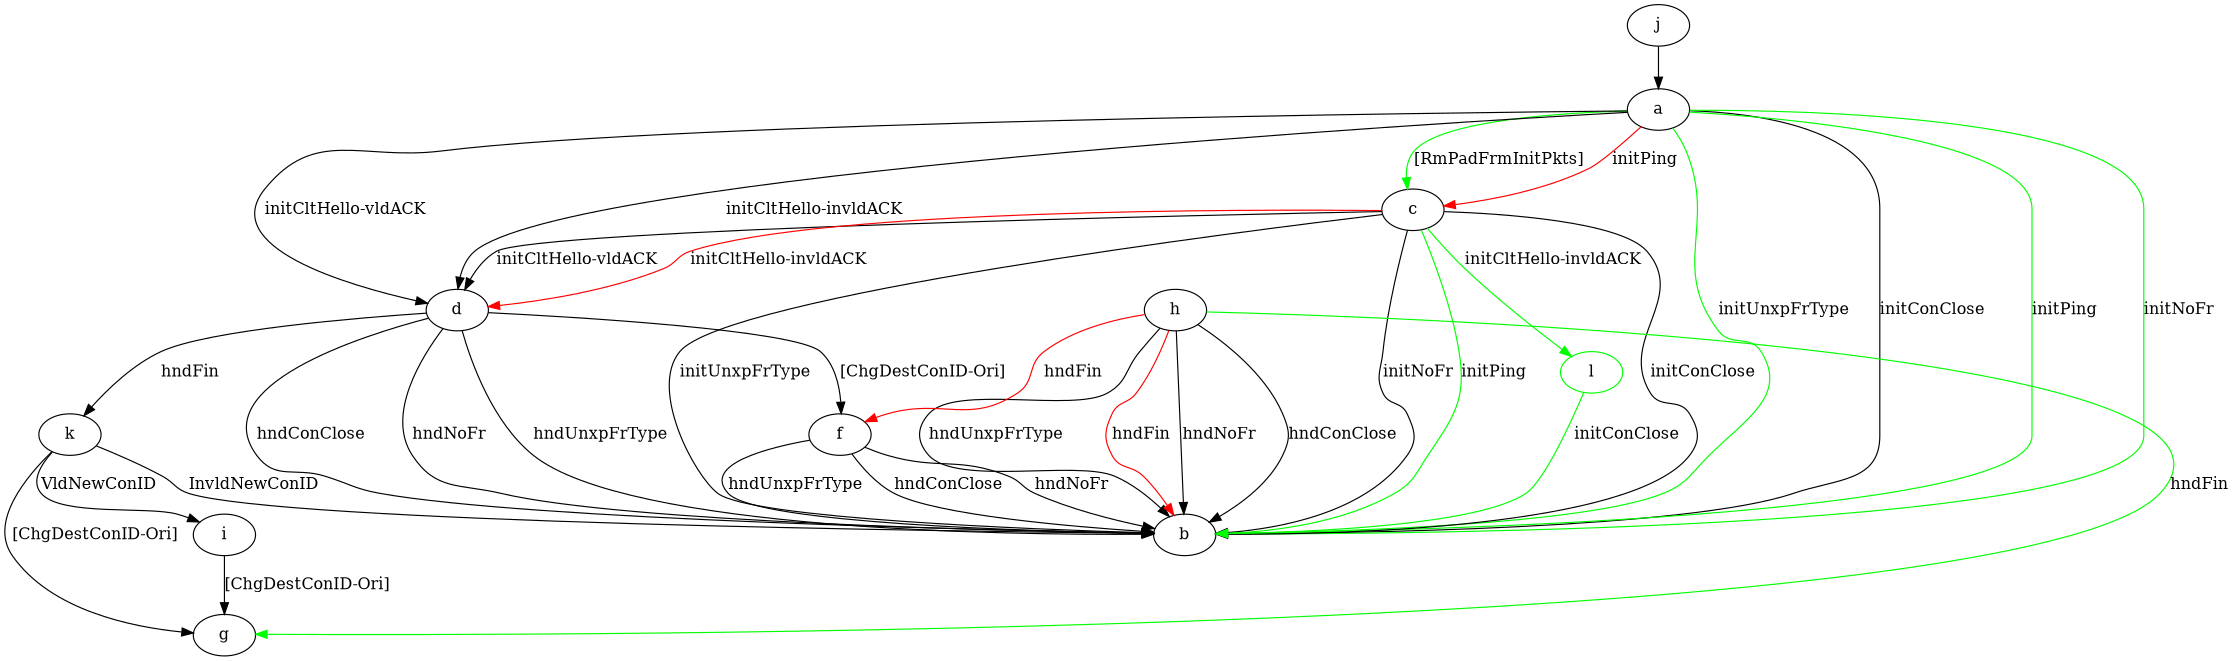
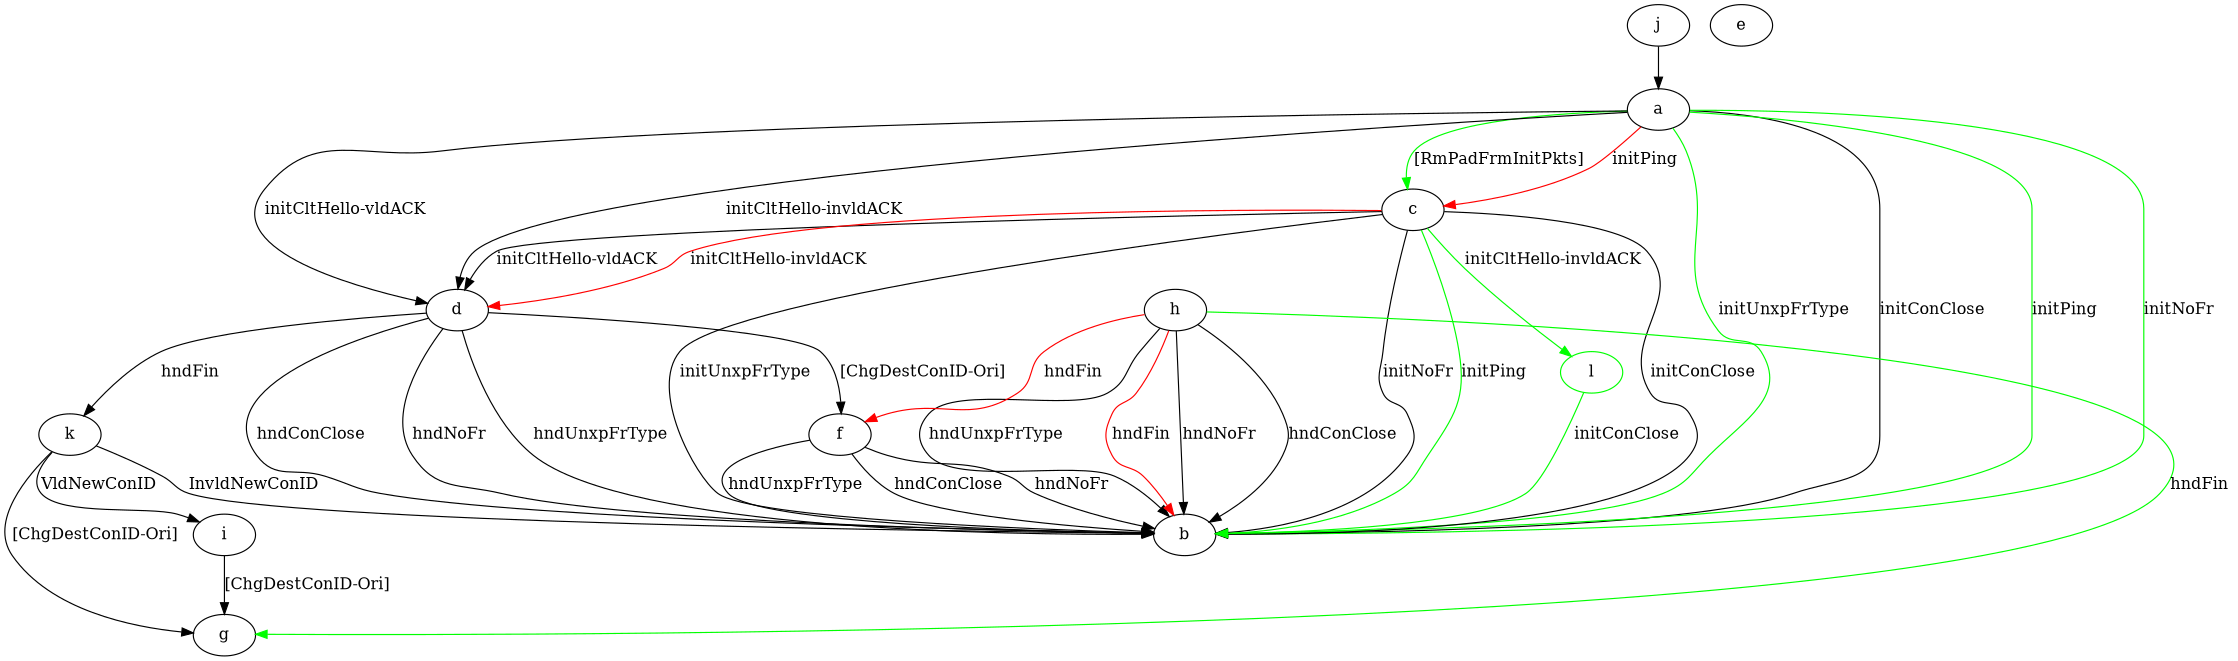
node "e": added
